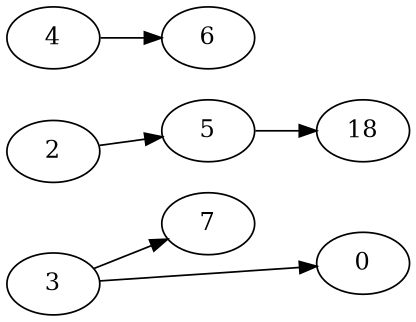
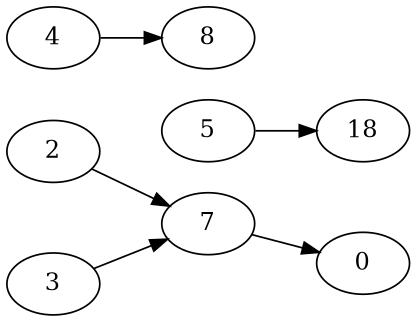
node "6": label "6" -> "8"
edge "2" -> "5": now "2" -> "7"
edge "3" -> "0": now "7" -> "0"
